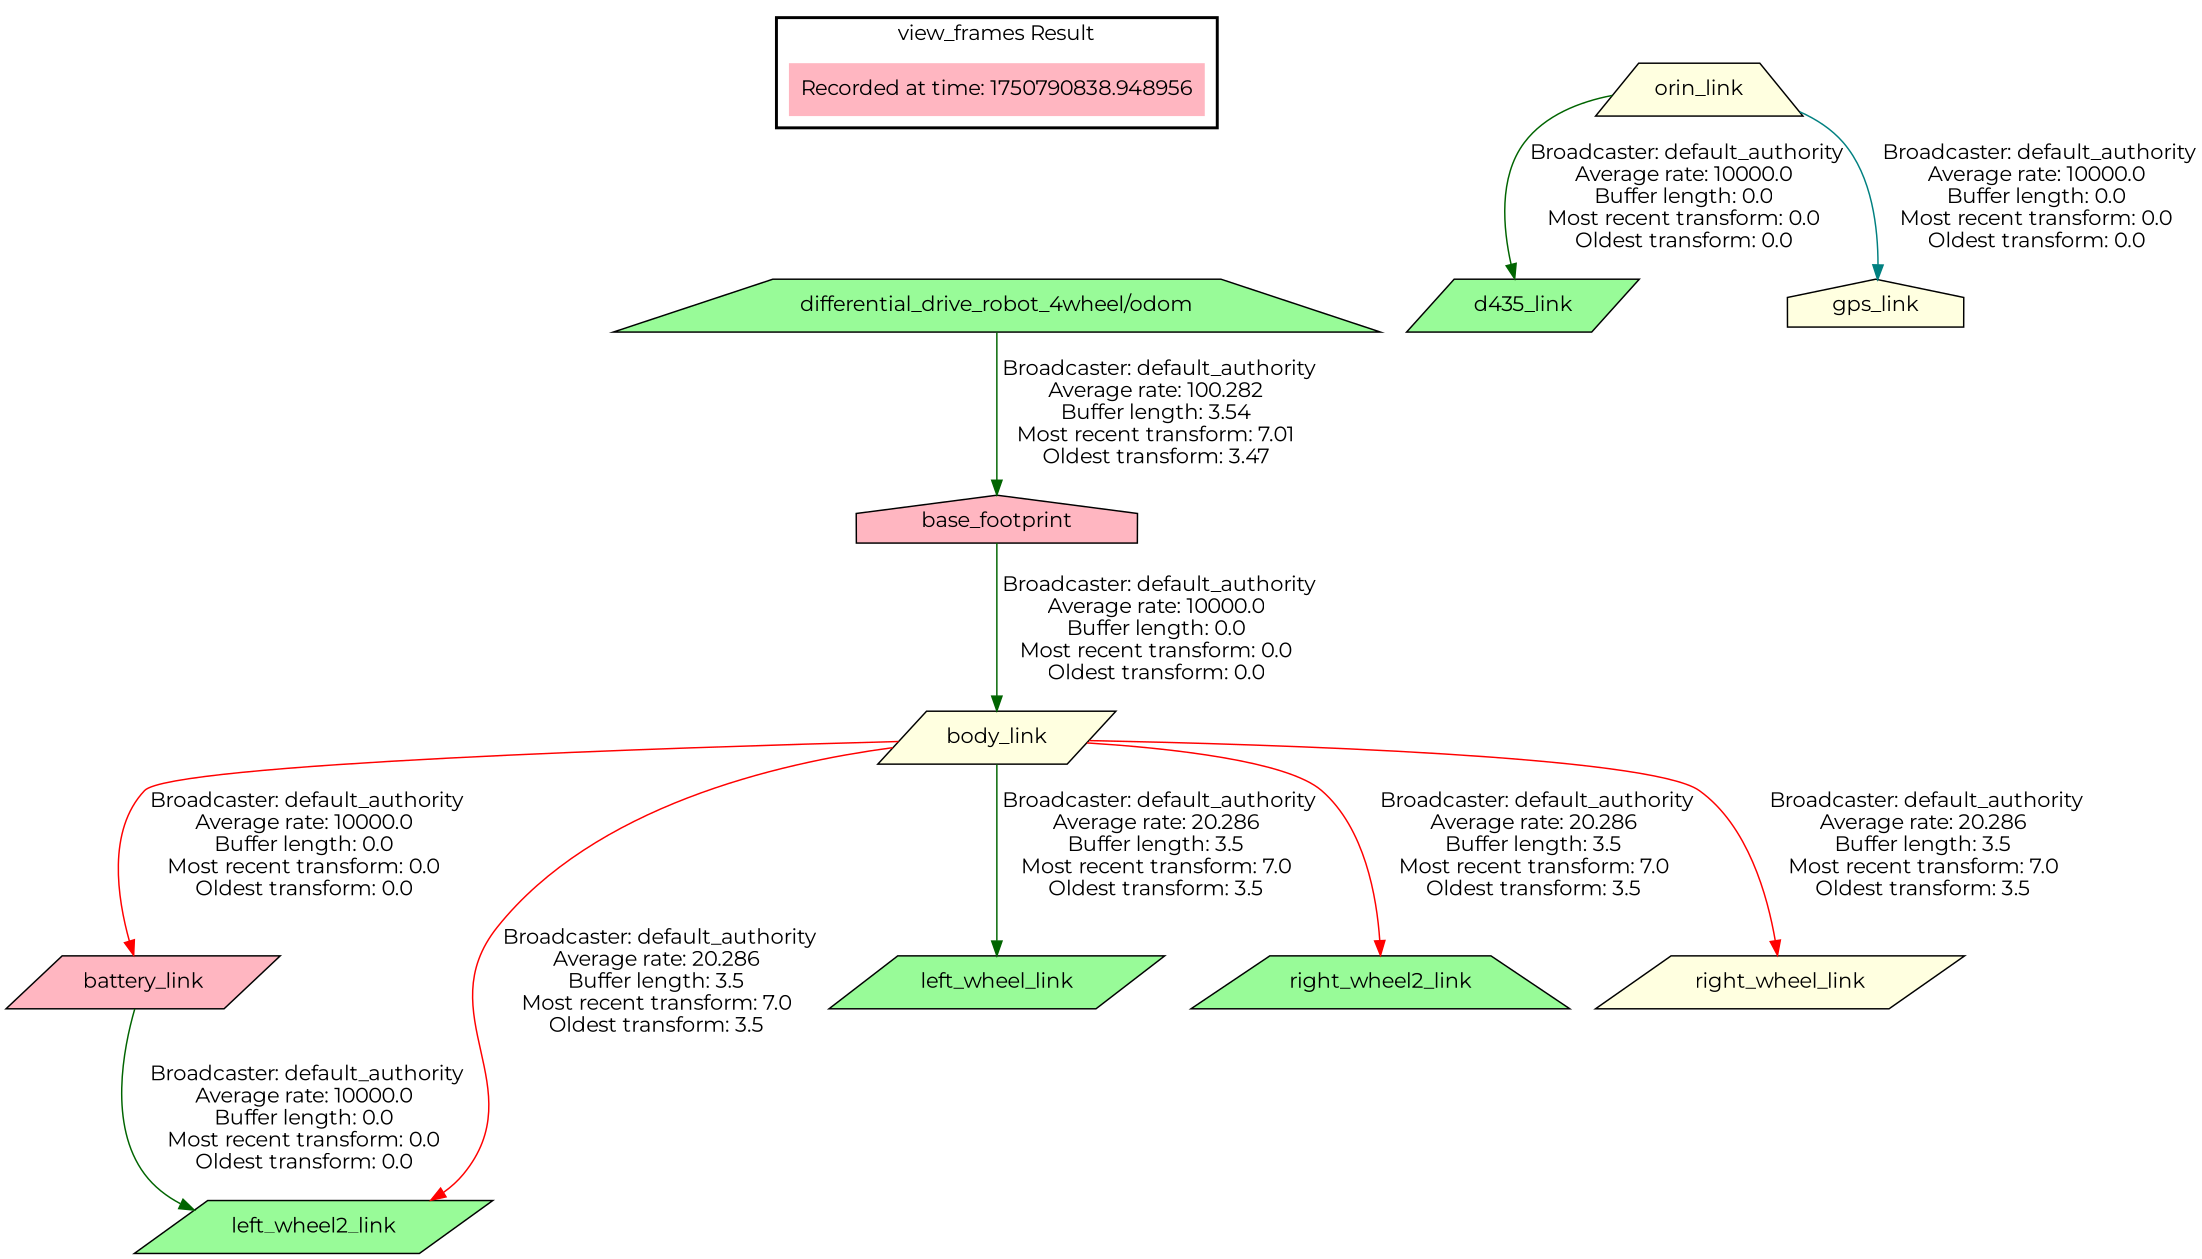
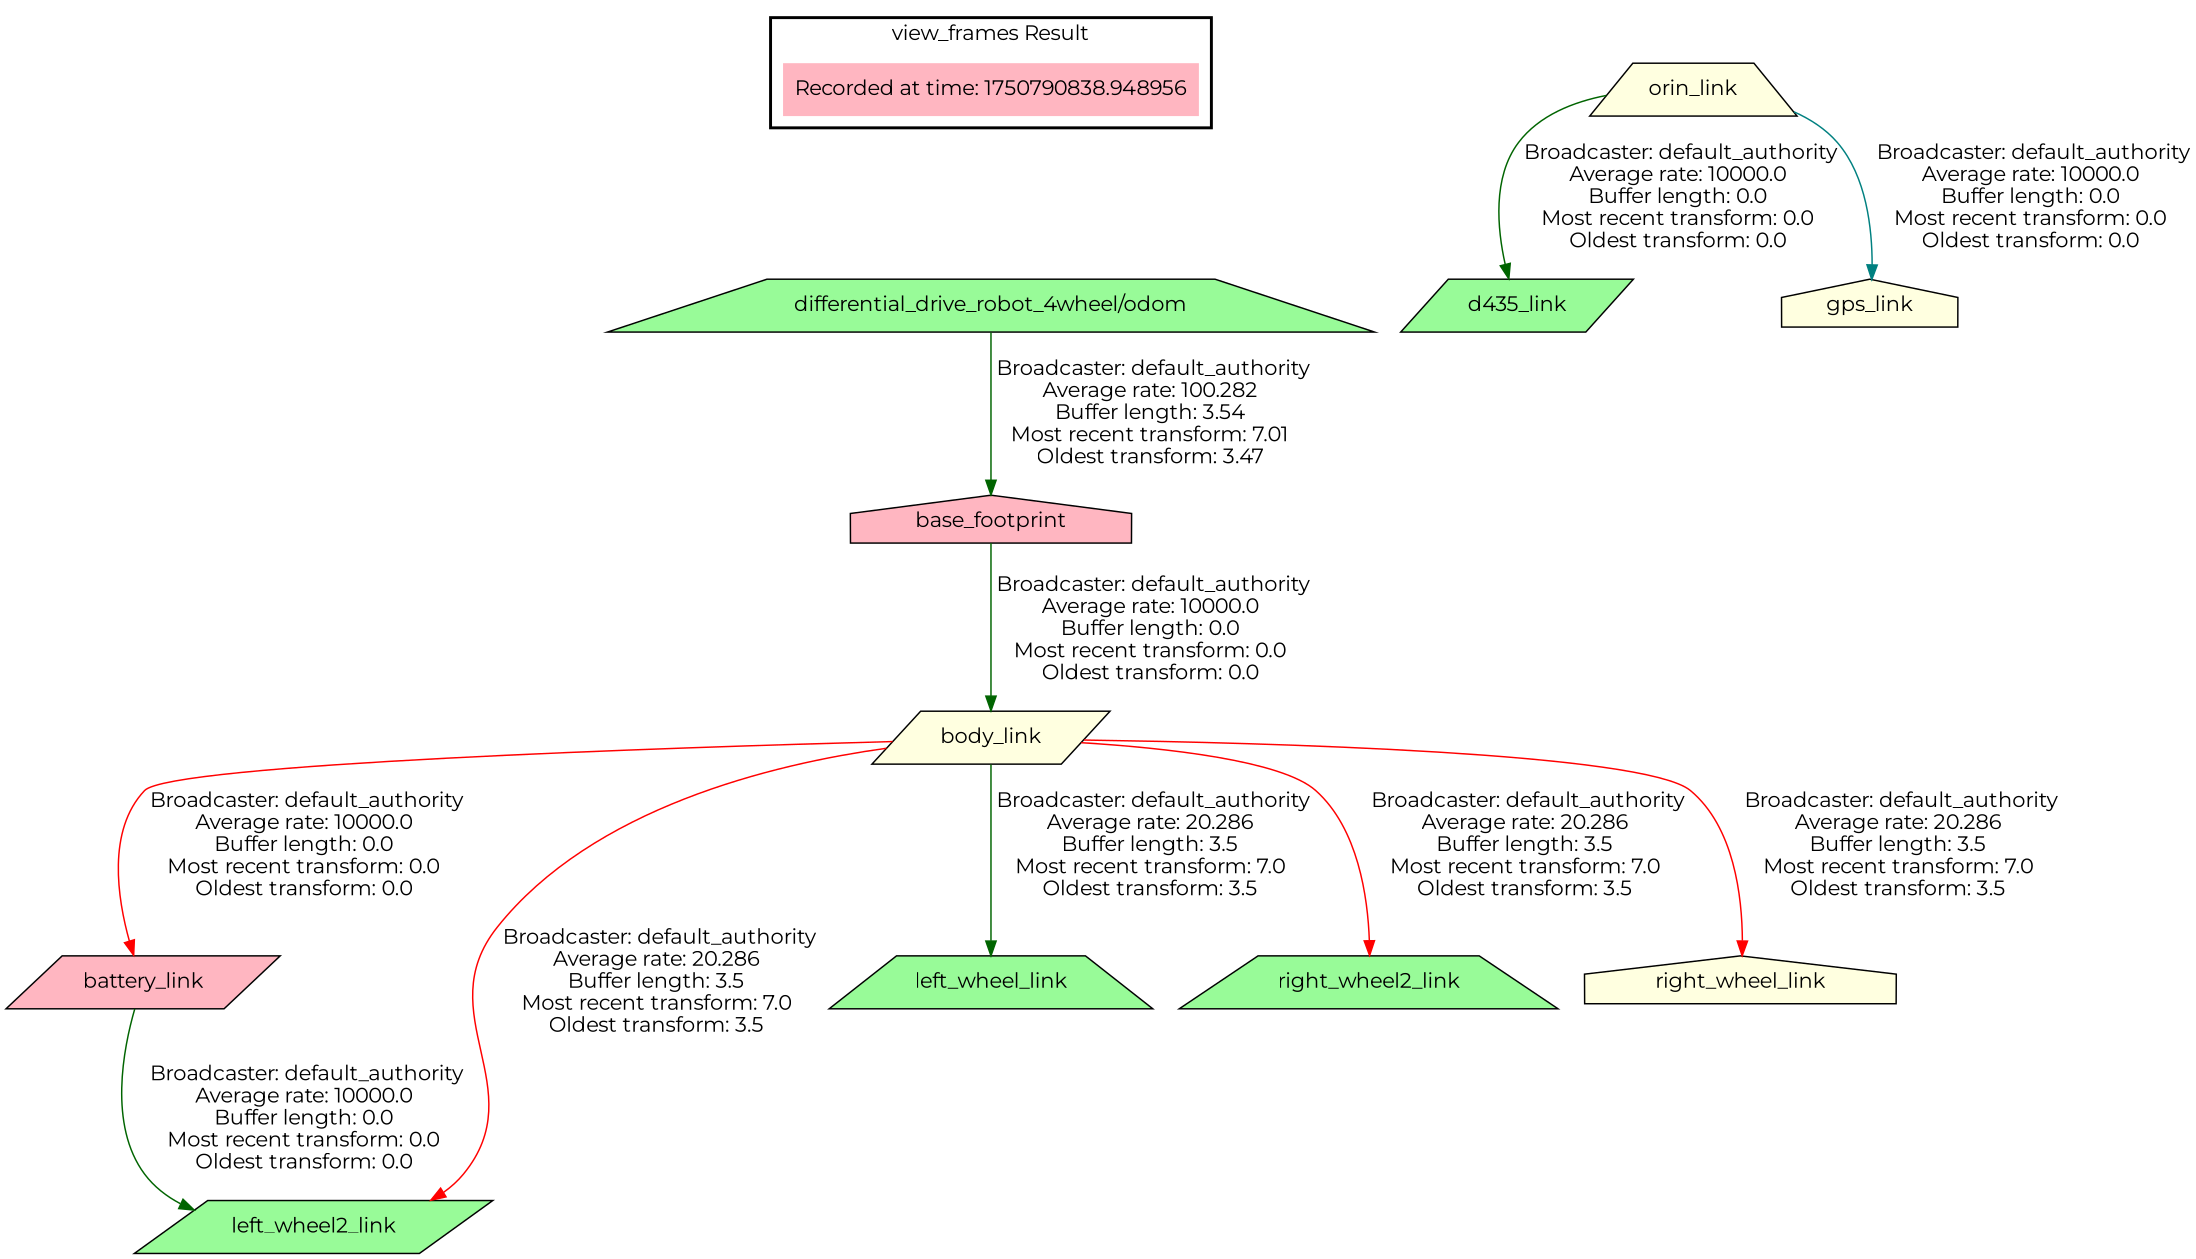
node "left_wheel_link": shape parallelogram -> trapezium
node "right_wheel_link": shape parallelogram -> house
